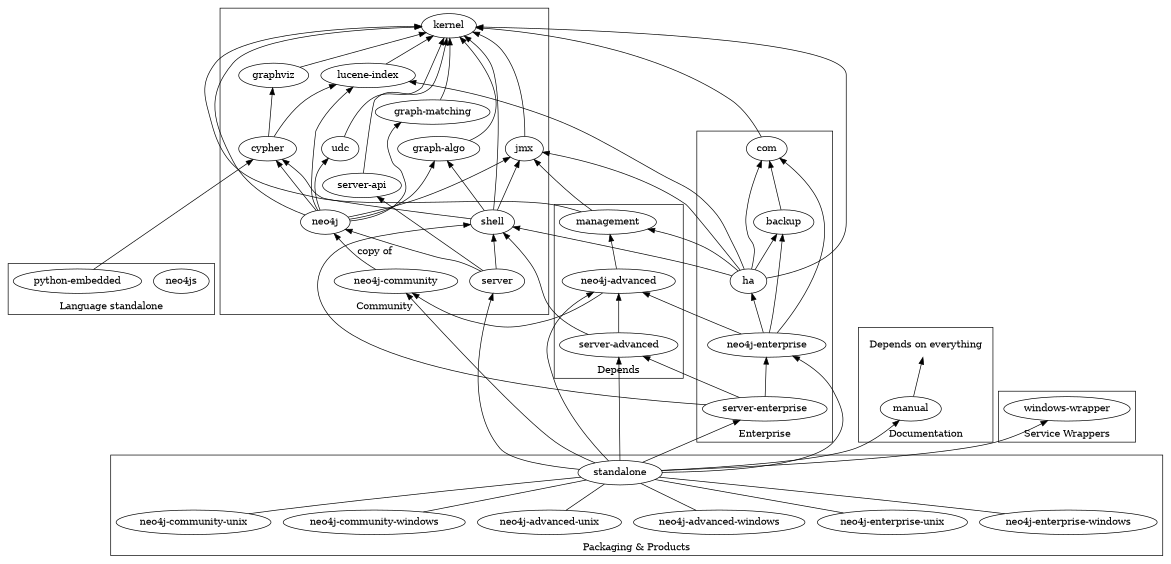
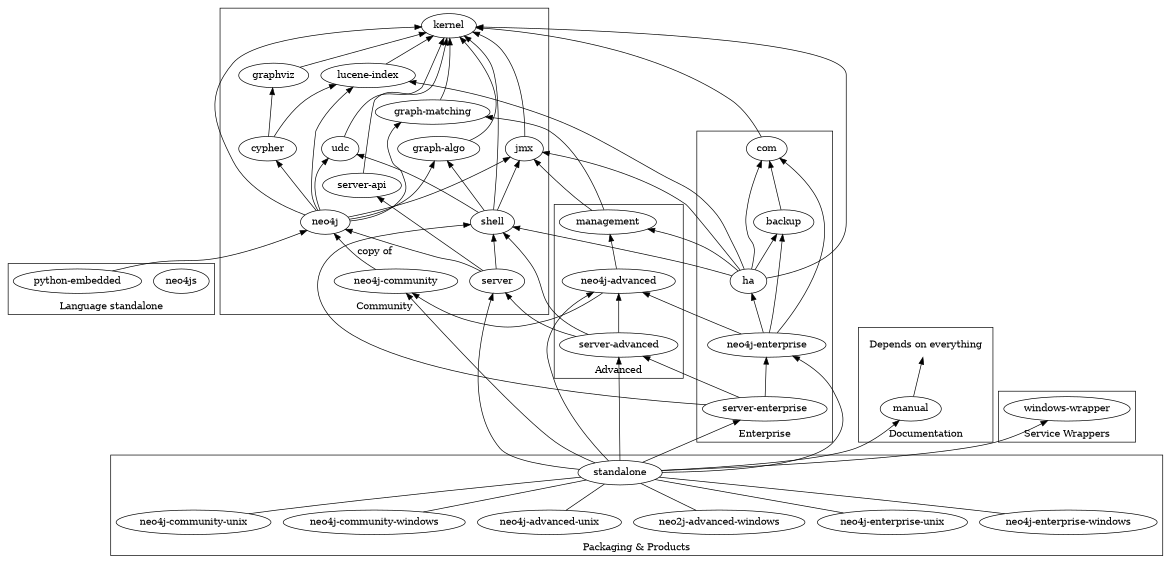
edge "management" -> "kernel": now "management" -> "graph-matching"
edge "shell" -> "cypher": now "shell" -> "udc"
edge "python-embedded" -> "cypher": now "python-embedded" -> "neo4j"
edge "server-advanced" -> "server": added
cluster "Depends": label "Depends" -> "Advanced"
node "neo4j-advanced-windows": label "neo4j-advanced-windows" -> "neo2j-advanced-windows"
